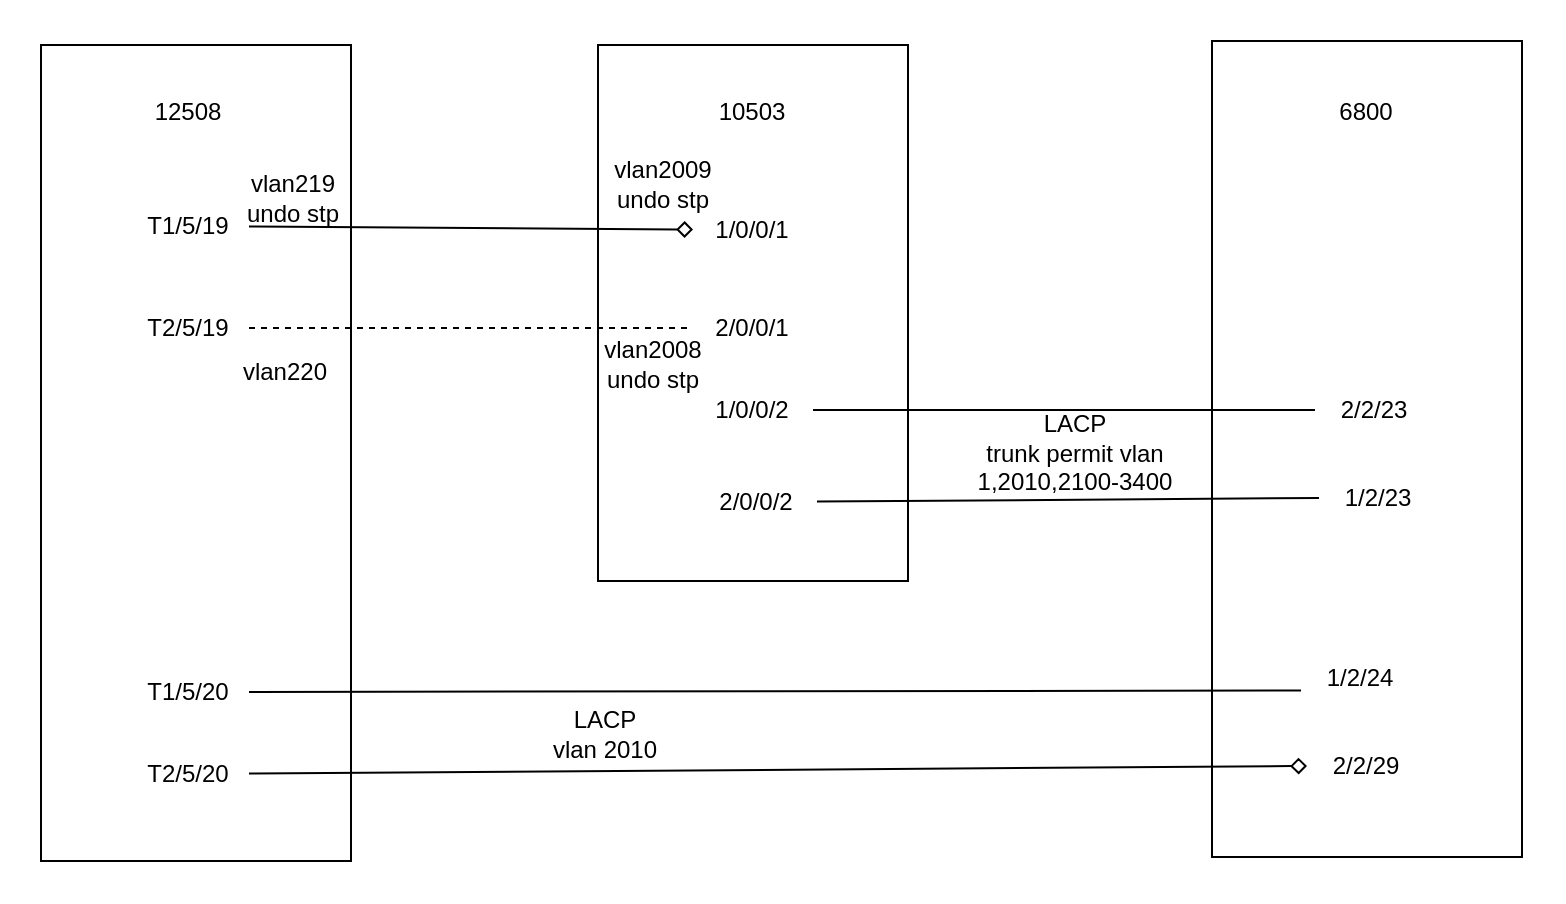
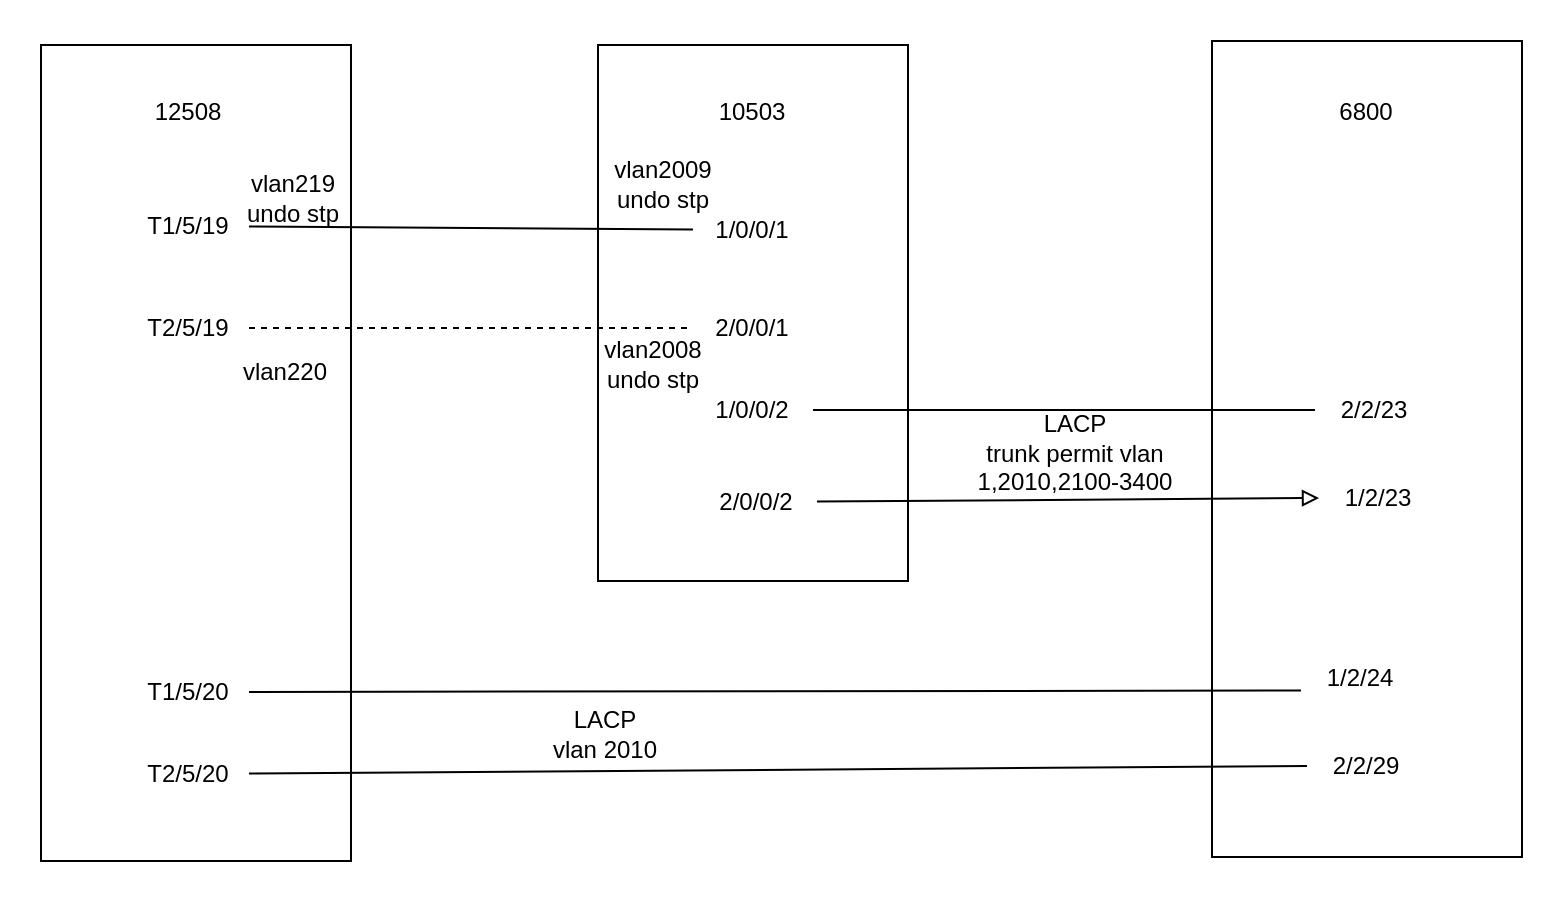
edge "T1/5/19" -> "1/0/0/1": arrowhead diamond -> none
edge "1/2/23" -- "2/0/0/2": arrowhead none -> block
edge "T2/5/20" -> "2/2/29": arrowhead diamond -> none
